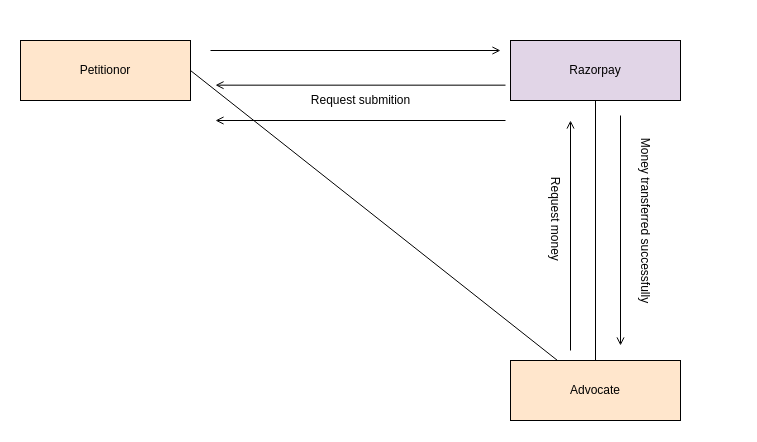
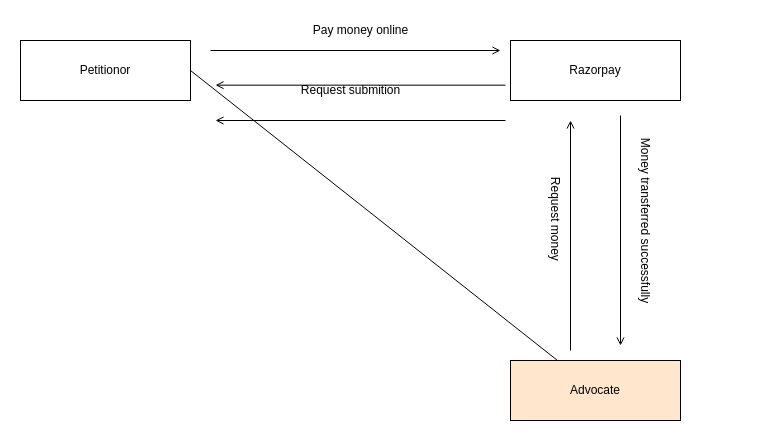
node "Pay money online": added
node "Petitionor": fillcolor #ffe6cc -> #ffffff
node "Razorpay": fillcolor #e1d5e7 -> #ffffff
node "Request submition": moved (361, 101) -> (351, 91)
edge "Razorpay" -- "Advocate": removed
